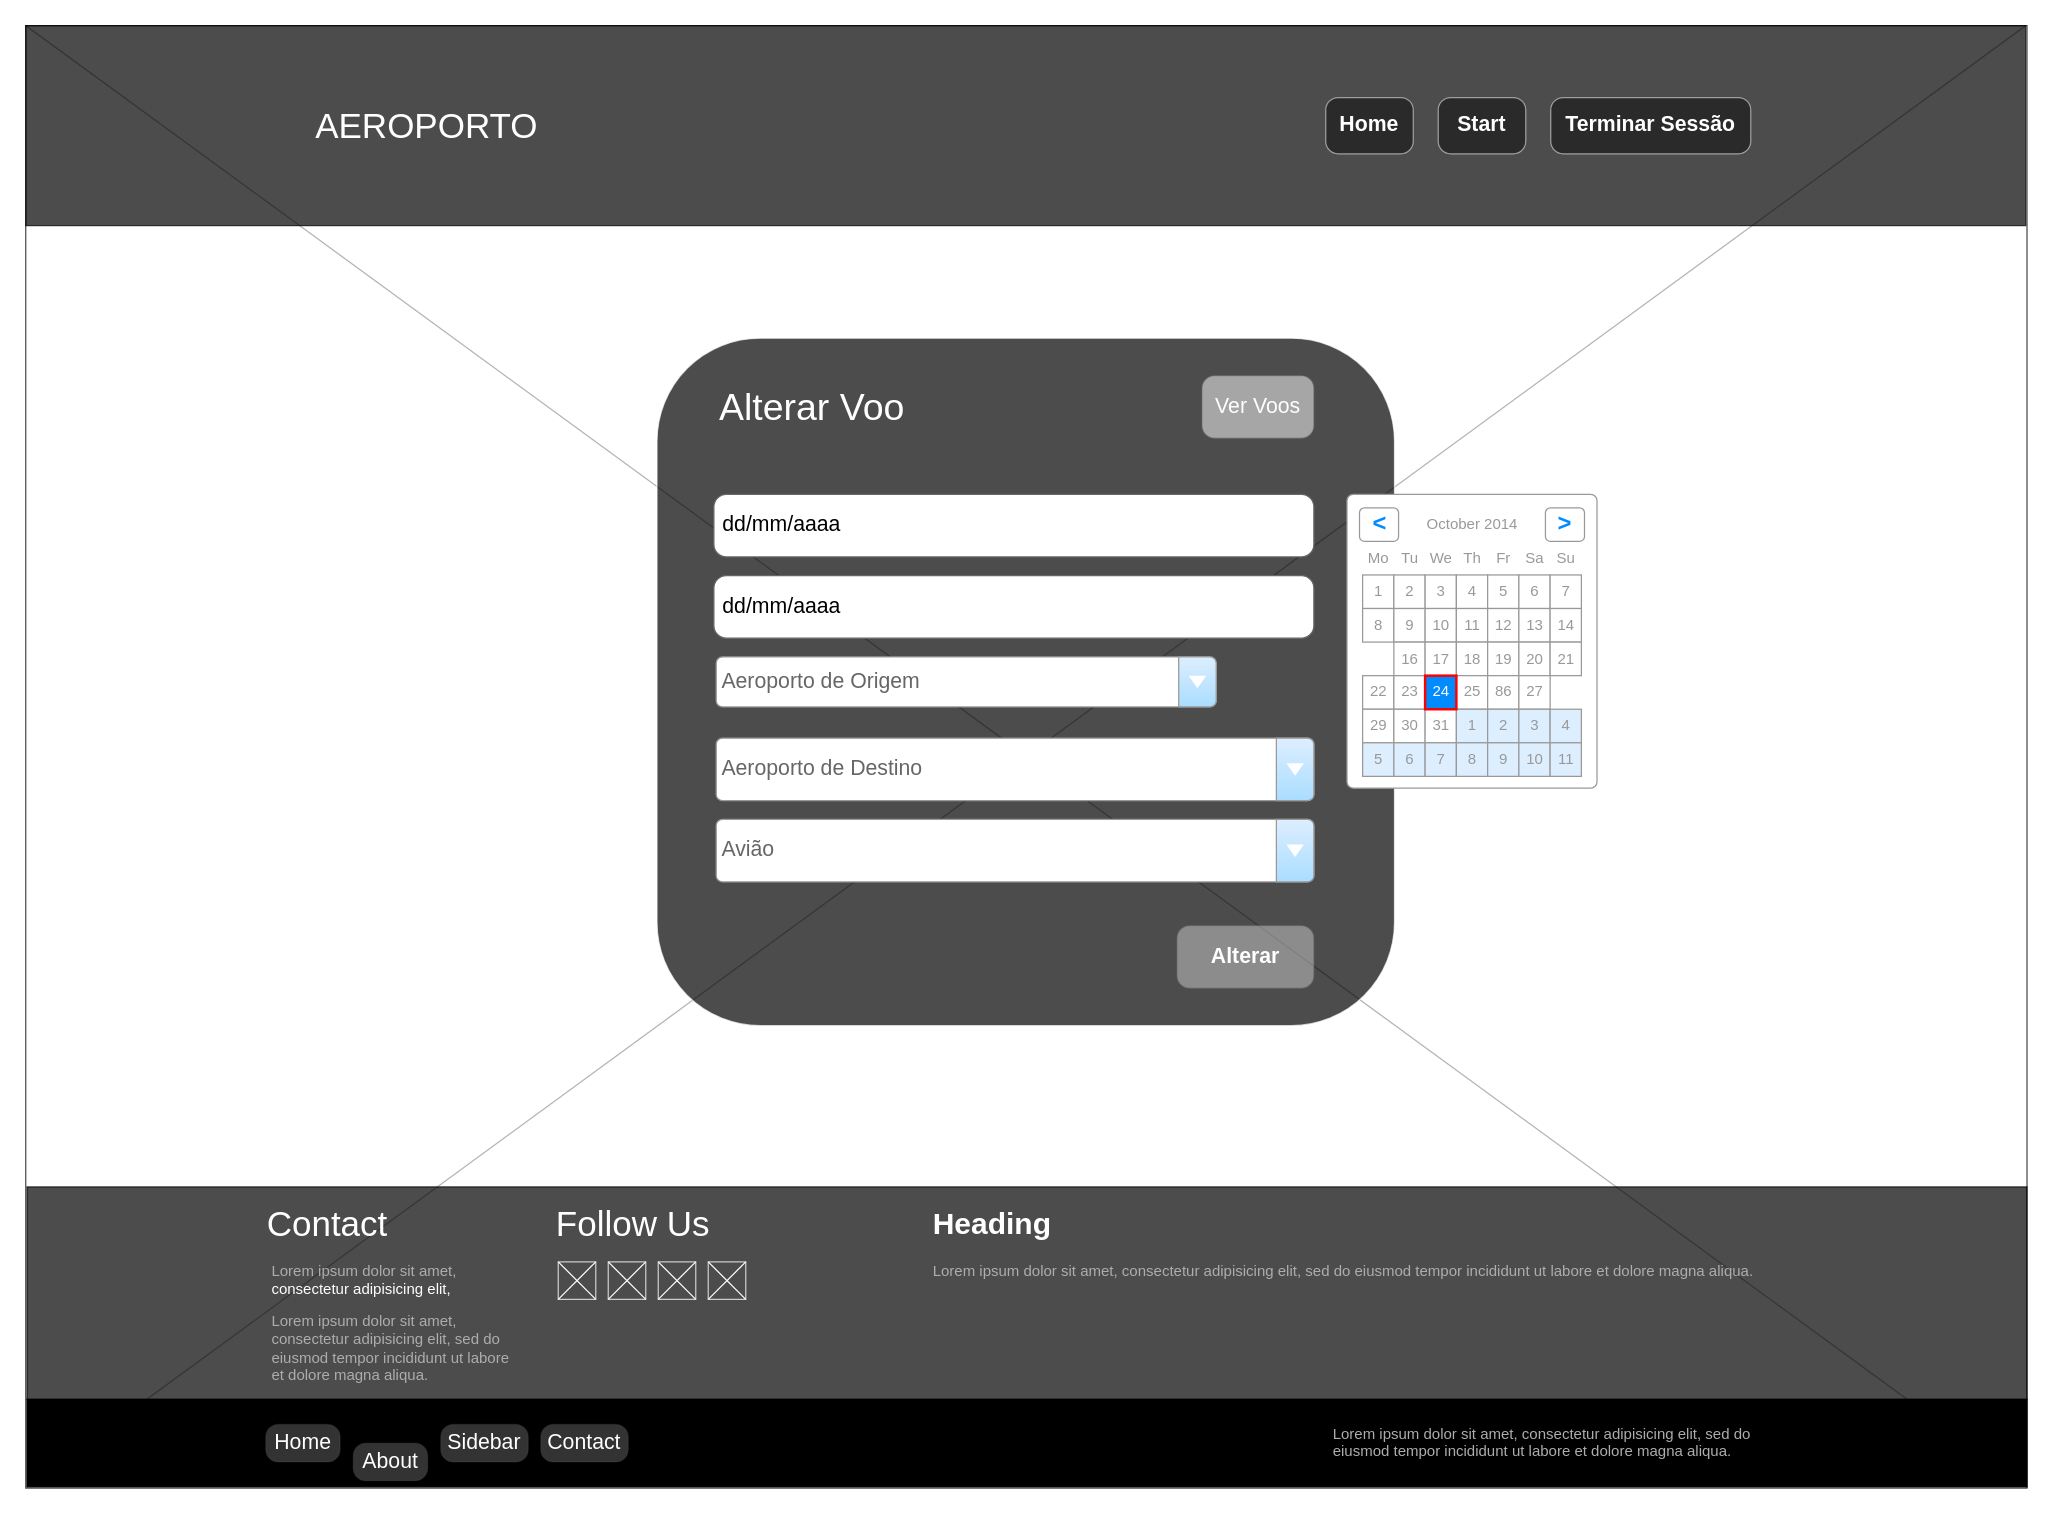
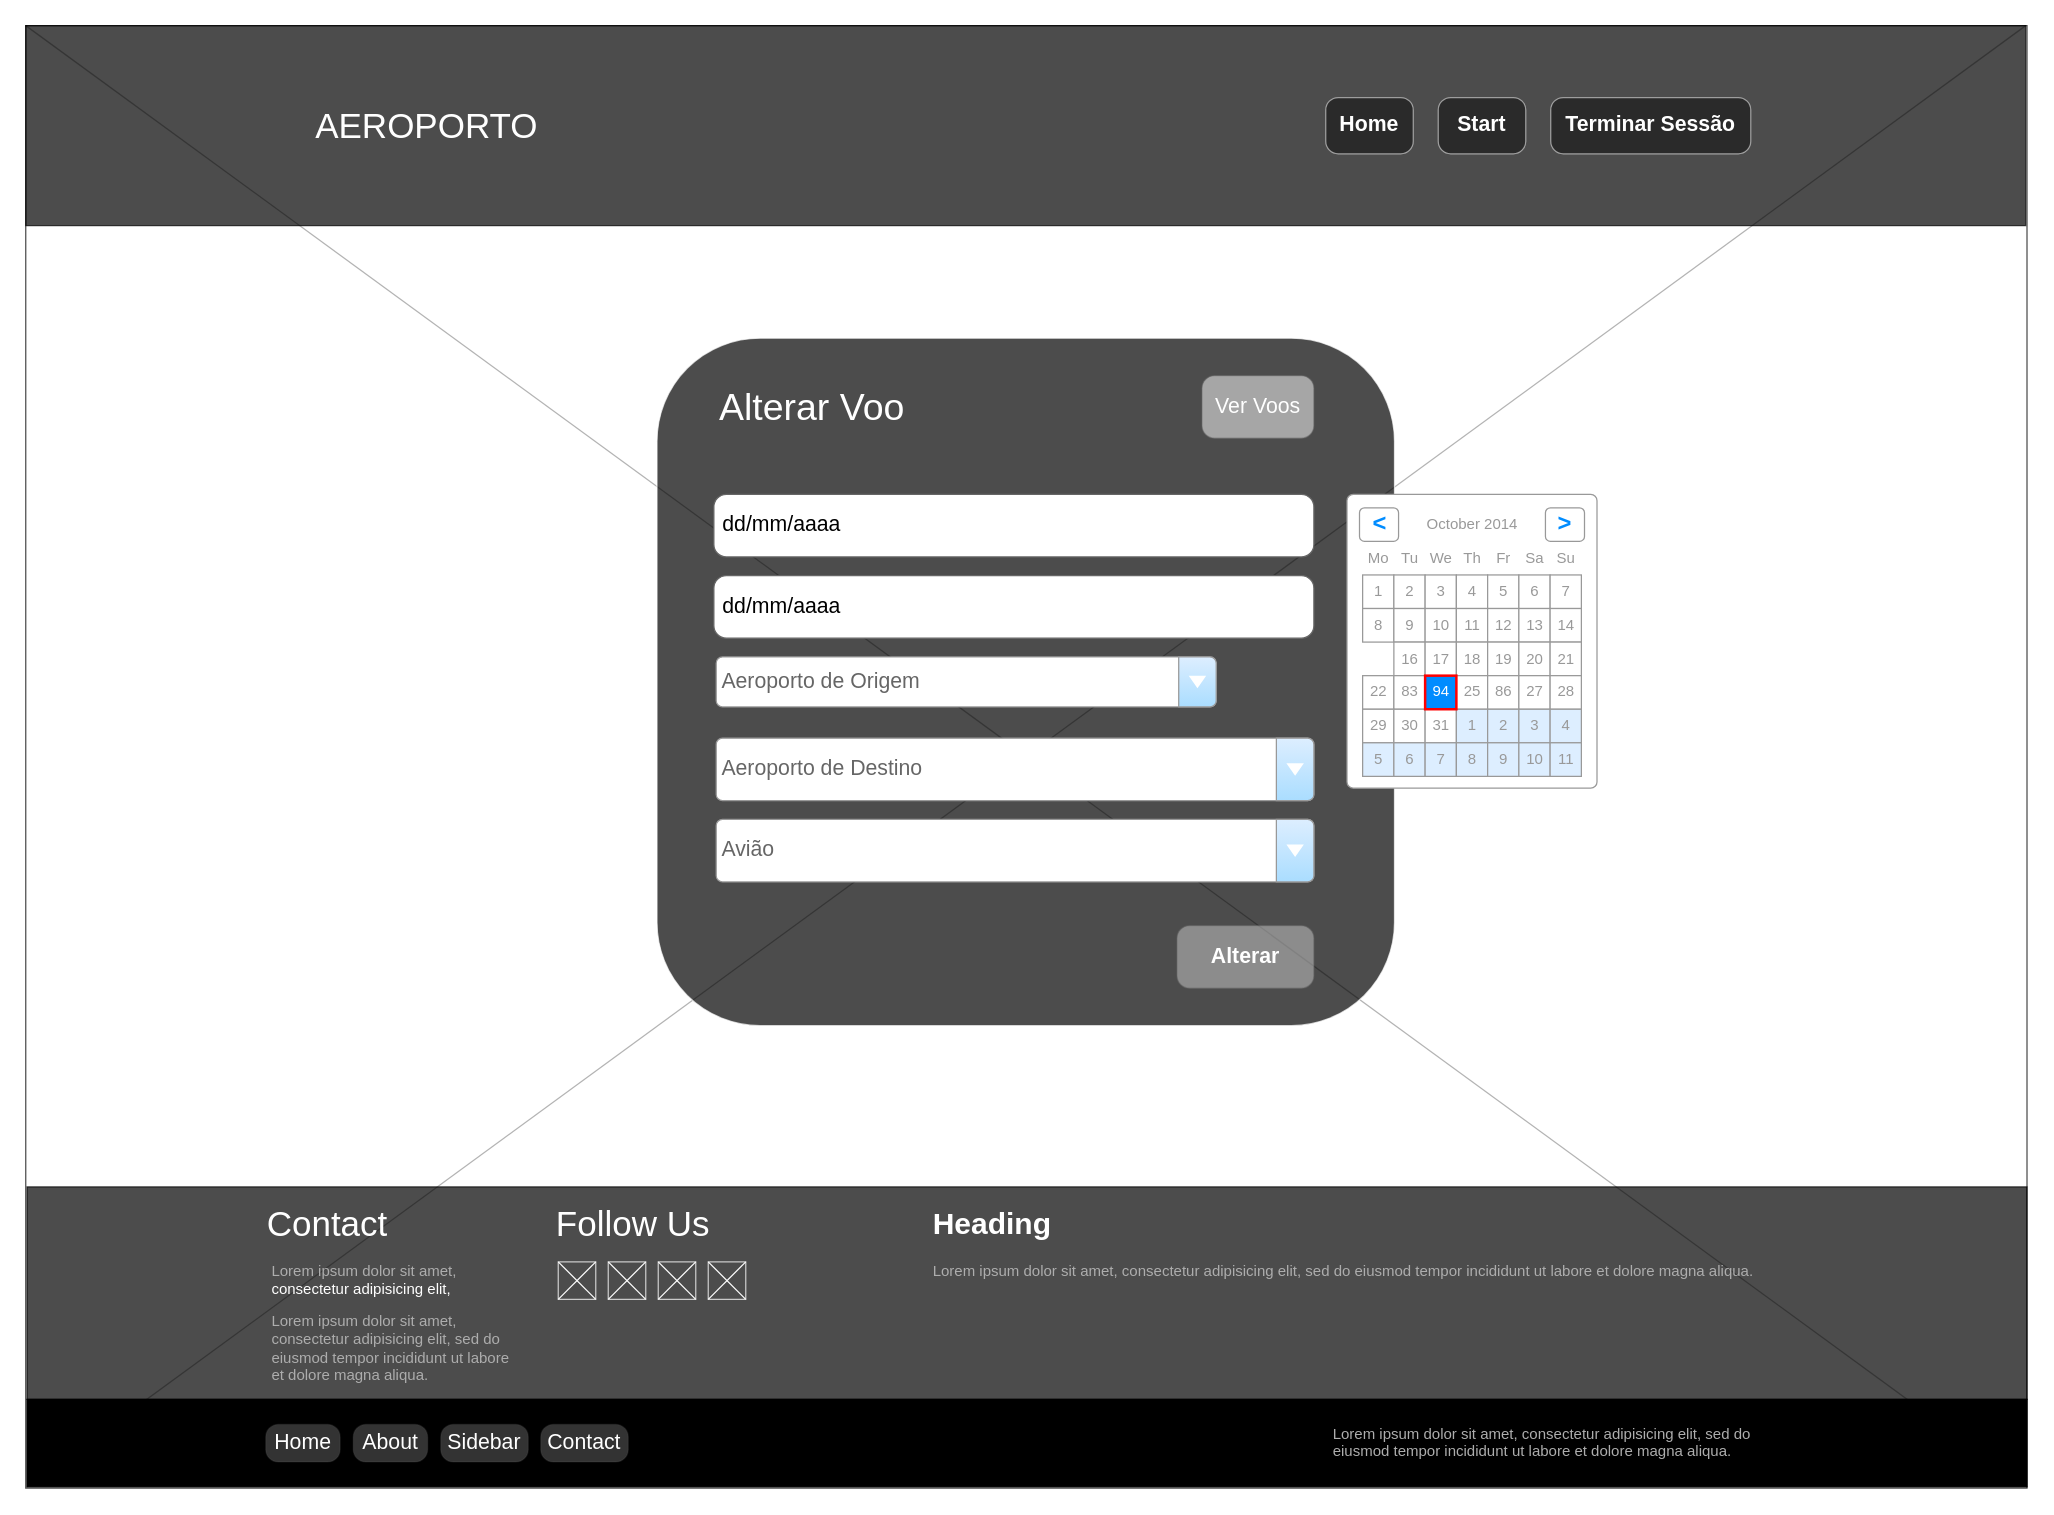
node "23": label "23" -> "83"
node "24": label "24" -> "94"
node "28": added
node "About": moved (390, 1462) -> (390, 1443)
